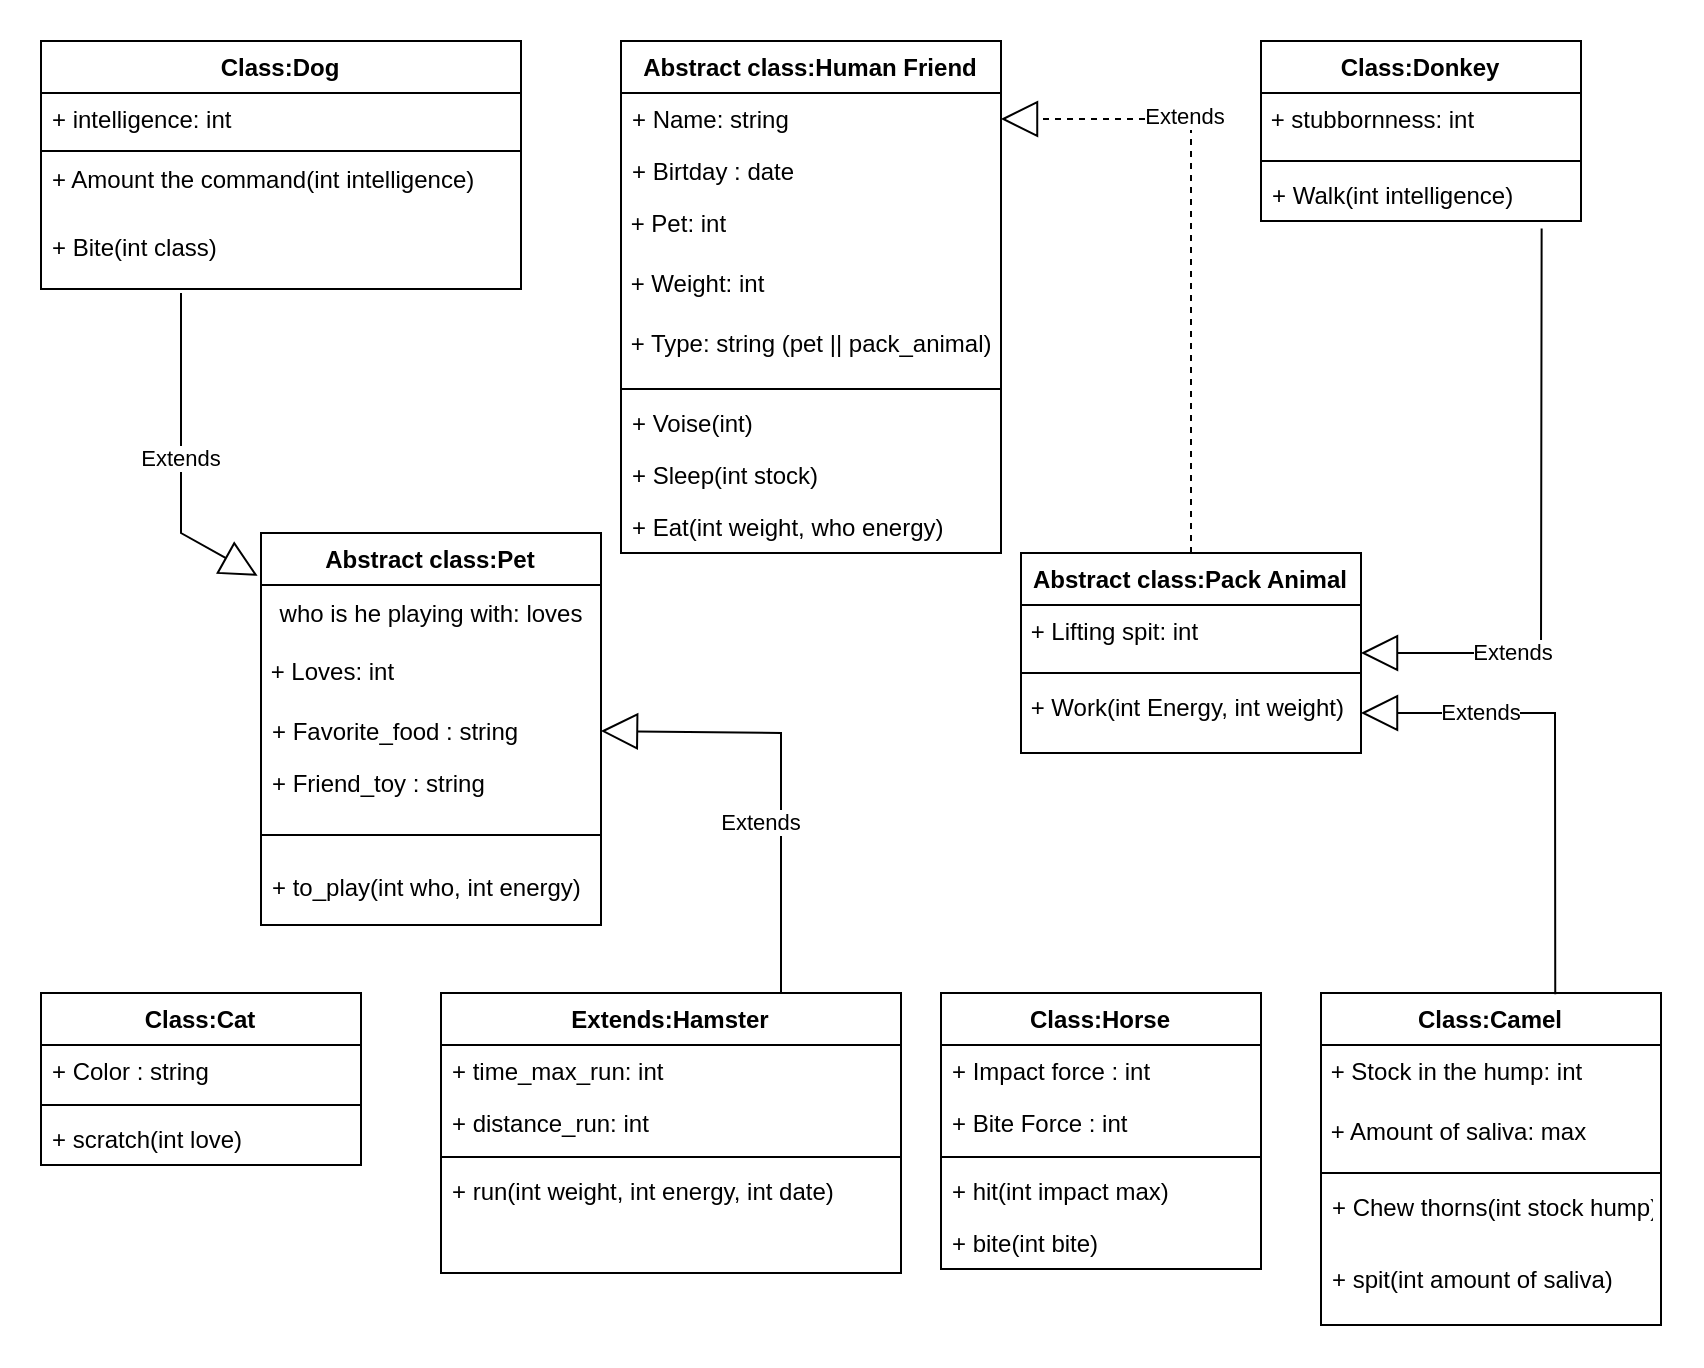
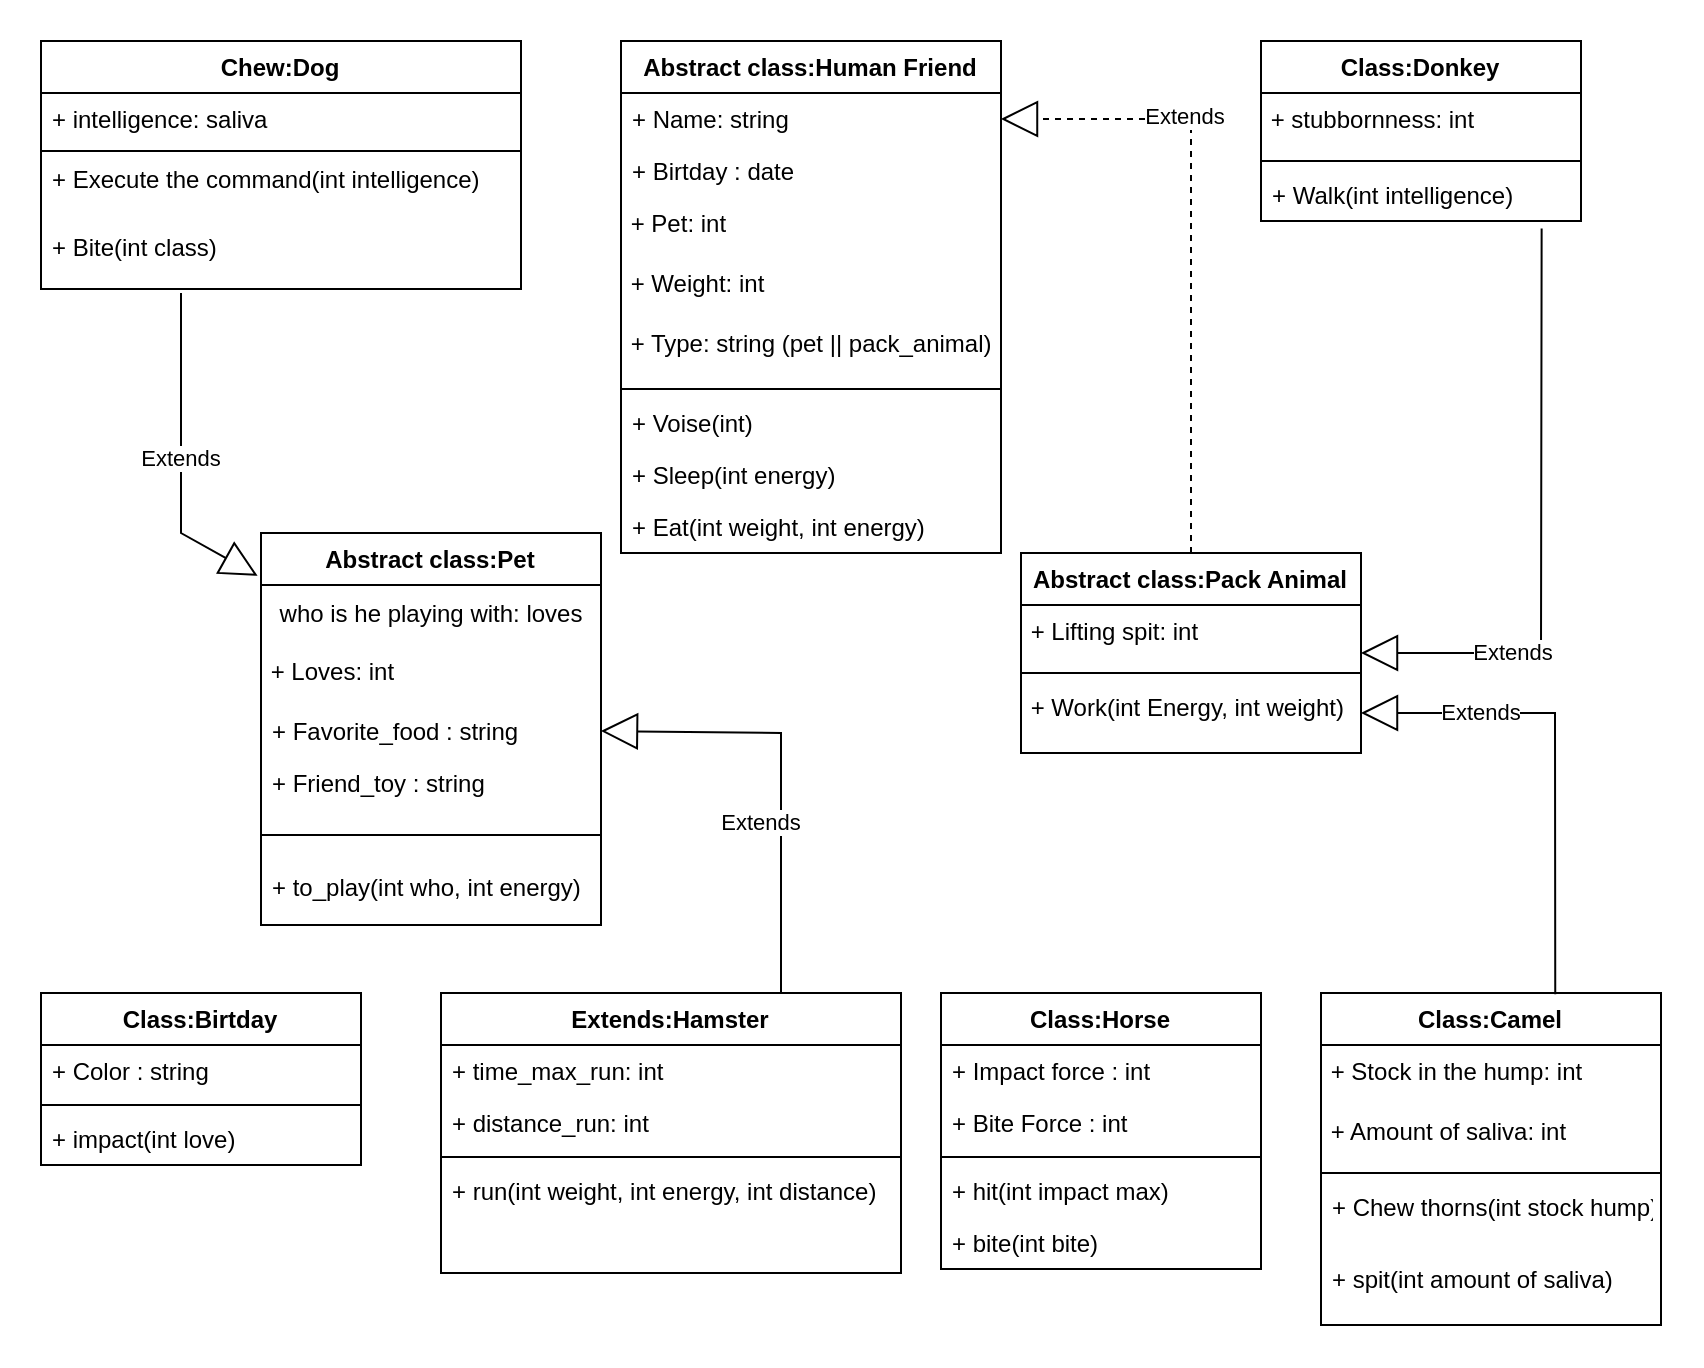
node "Class:Dog": label "Class:Dog" -> "Chew:Dog"
node "+ intelligence: int": label "+ intelligence: int" -> "+ intelligence: saliva"
node "+ Amount the command(int intelligence)": label "+ Amount the command(int intelligence)" -> "+ Execute the command(int intelligence)"
node "+ Sleep(int stock)": label "+ Sleep(int stock)" -> "+ Sleep(int energy)"
node "+ Eat(int weight, who energy)": label "+ Eat(int weight, who energy)" -> "+ Eat(int weight, int energy)"
node "Class:Cat": label "Class:Cat" -> "Class:Birtday"
node "+ Amount of saliva: max": label "+ Amount of saliva: max" -> "+ Amount of saliva: int"
node "+ scratch(int love)": label "+ scratch(int love)" -> "+ impact(int love)"
node "+ run(int weight, int energy, int date)": label "+ run(int weight, int energy, int date)" -> "+ run(int weight, int energy, int distance)"
